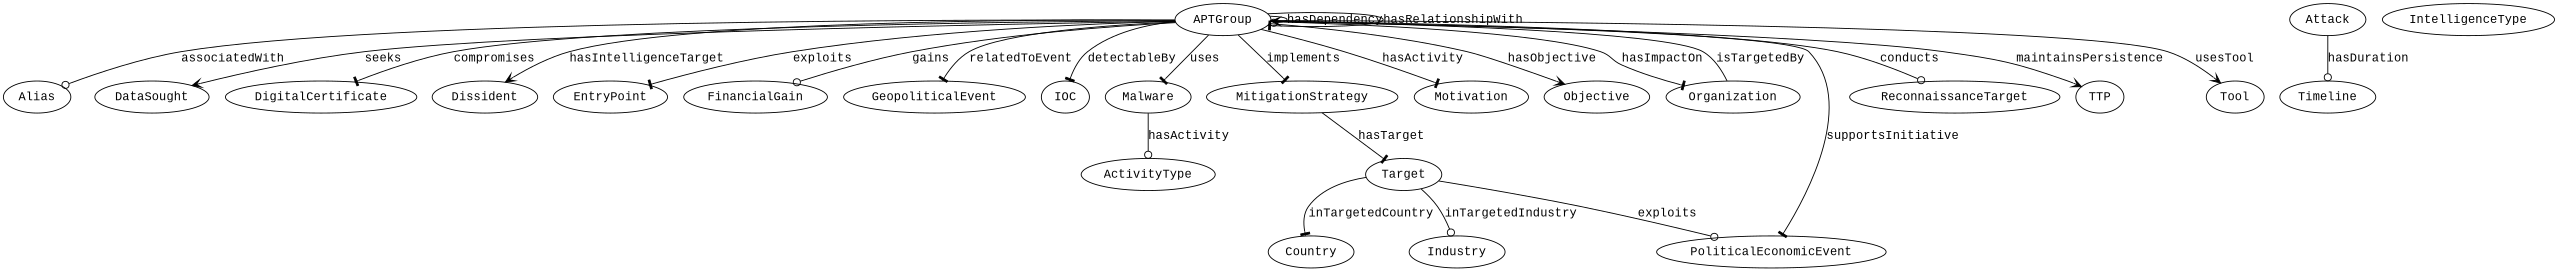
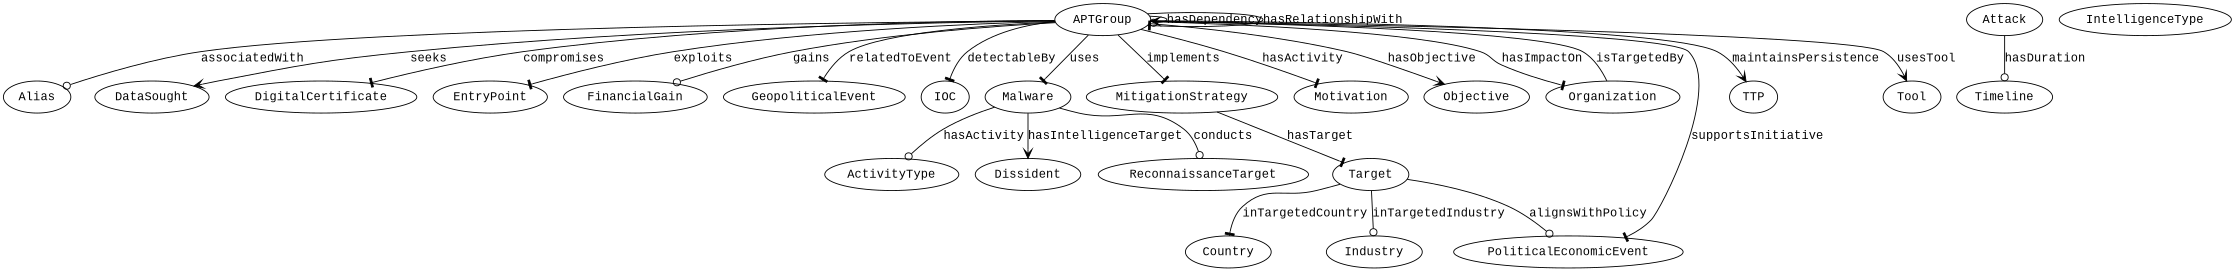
edge "APTGroup" -> "Dissident": now "Malware" -> "Dissident"
edge "APTGroup" -> "ReconnaissanceTarget": now "Malware" -> "ReconnaissanceTarget"
edge "Target" -> "PoliticalEconomicEvent": label "exploits" -> "alignsWithPolicy"
